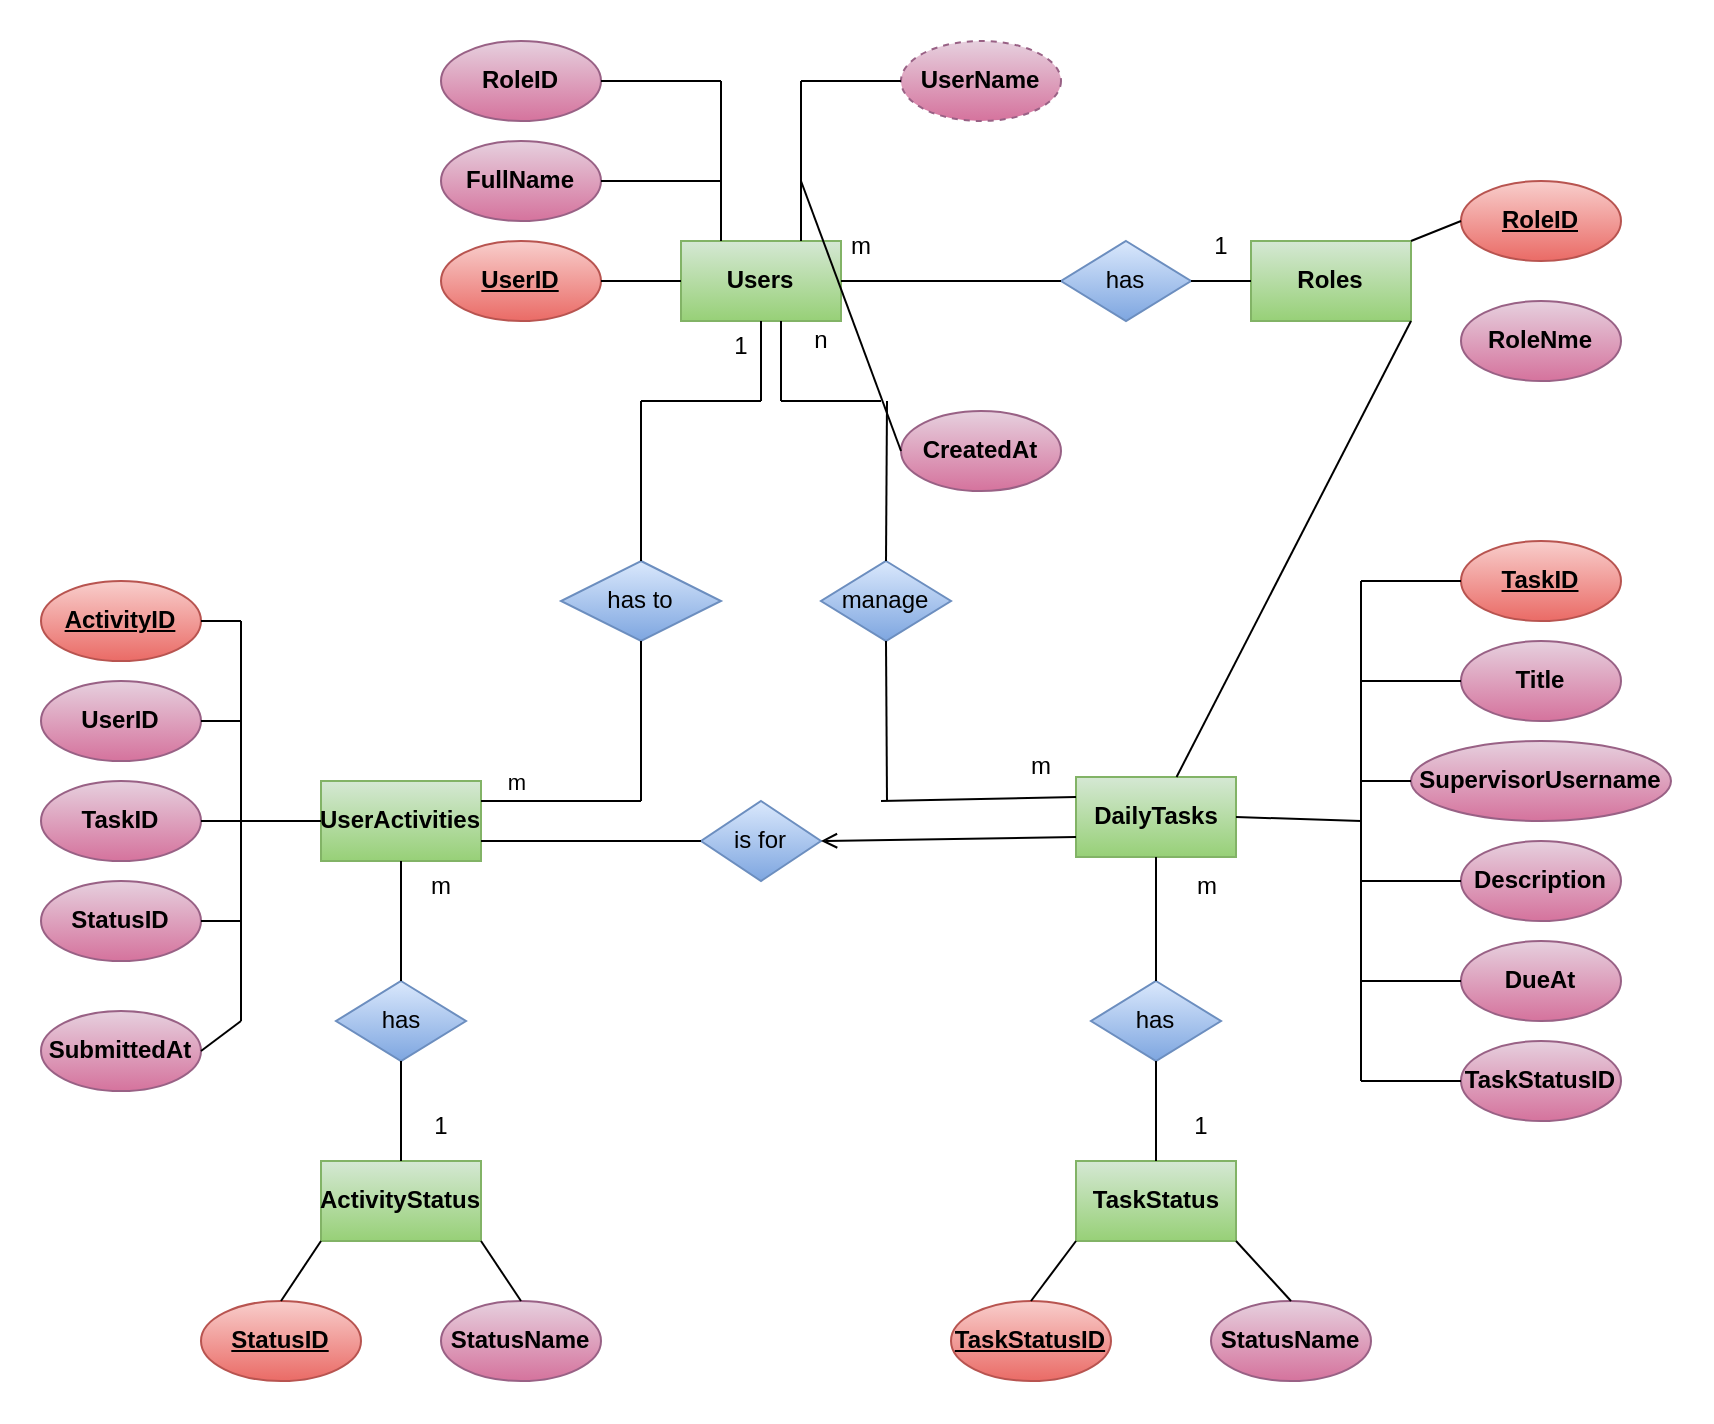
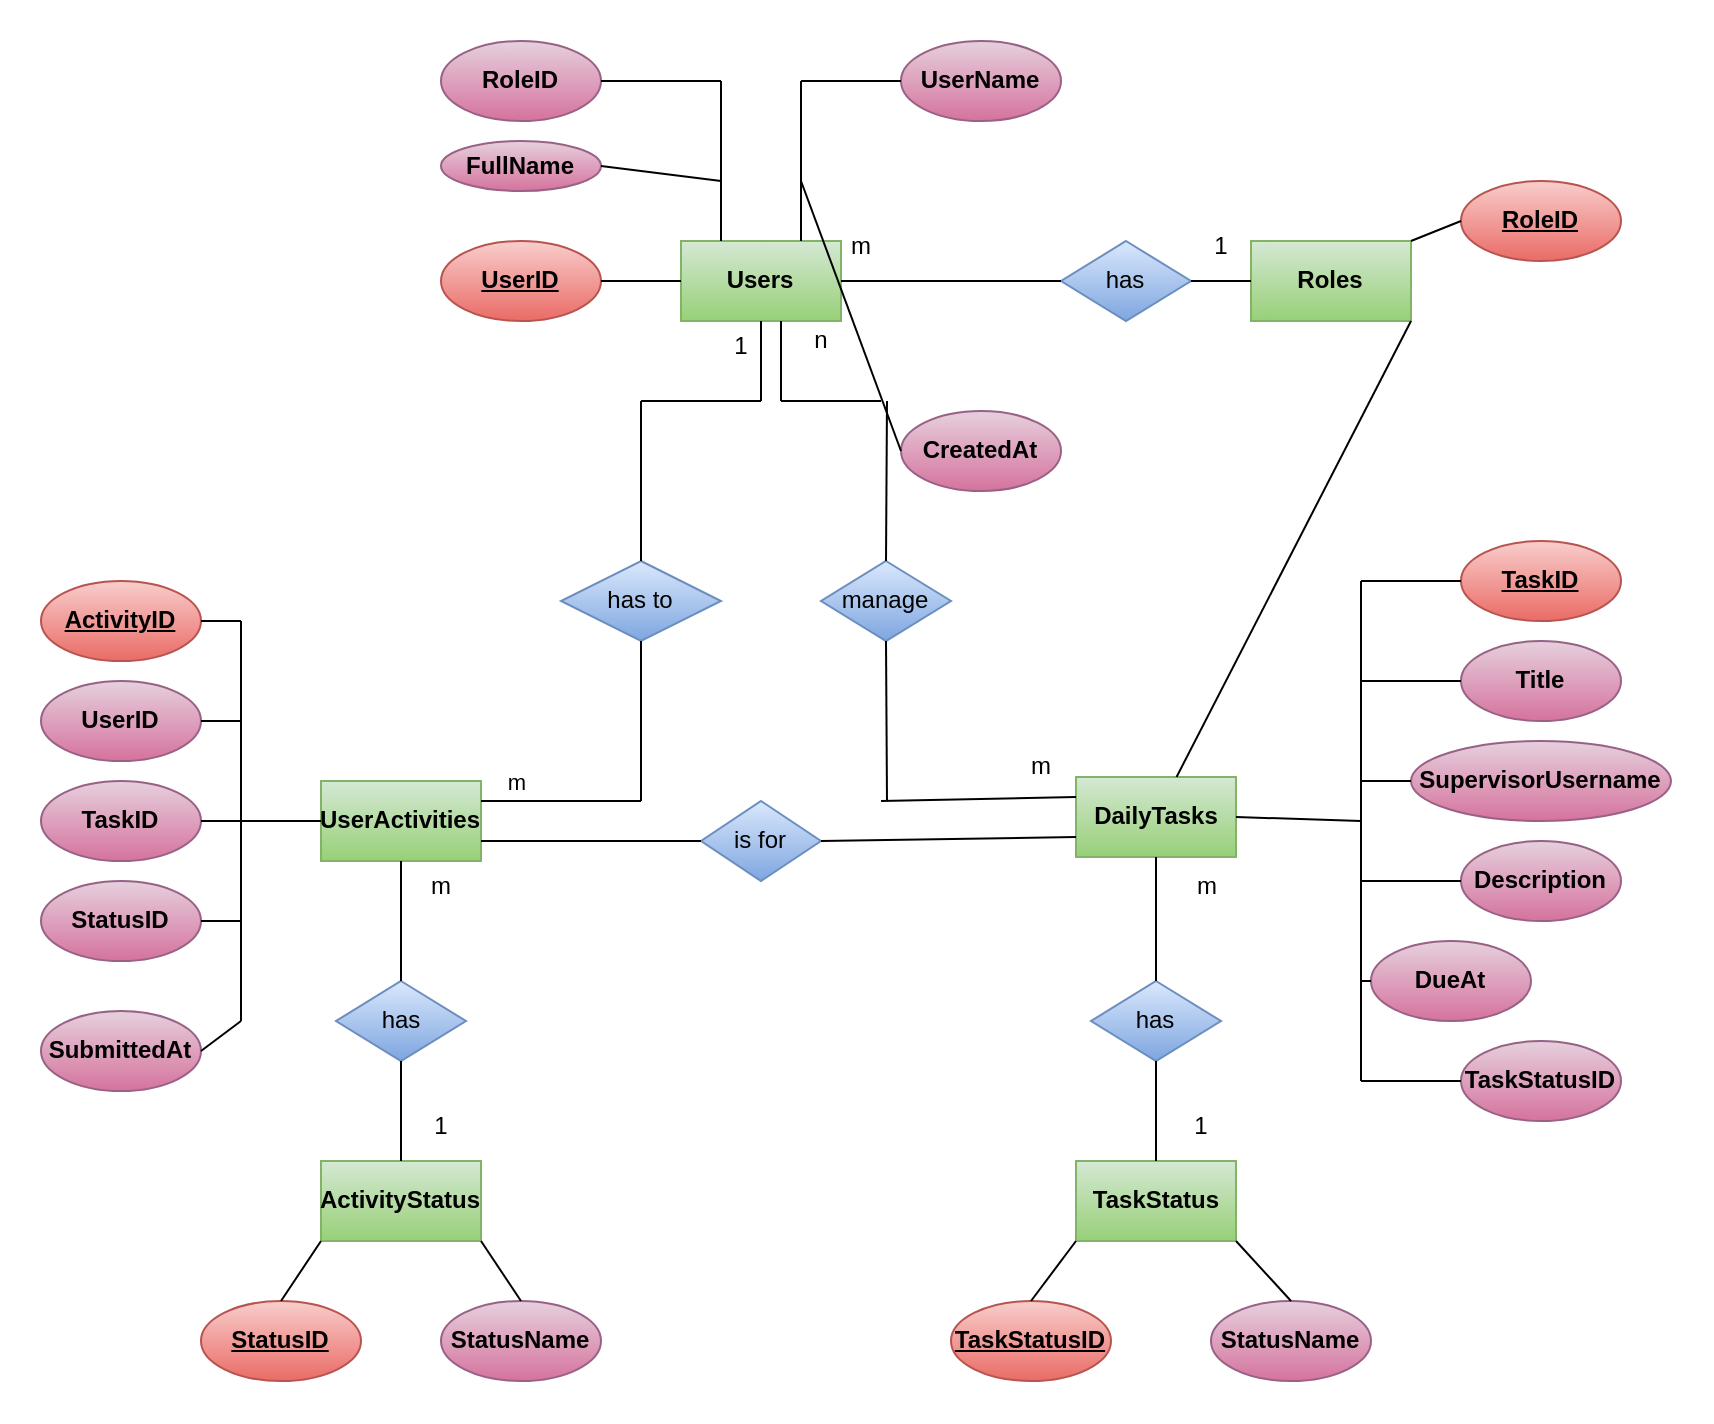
node "UserName": style dashed -> solid
node "FullName": size 160x80 -> 160x50
node "RoleNme": removed
edge "DailyTasks" -> "is for": arrowhead open -> none
node "DueAt": moved (1541, 981) -> (1451, 981)
